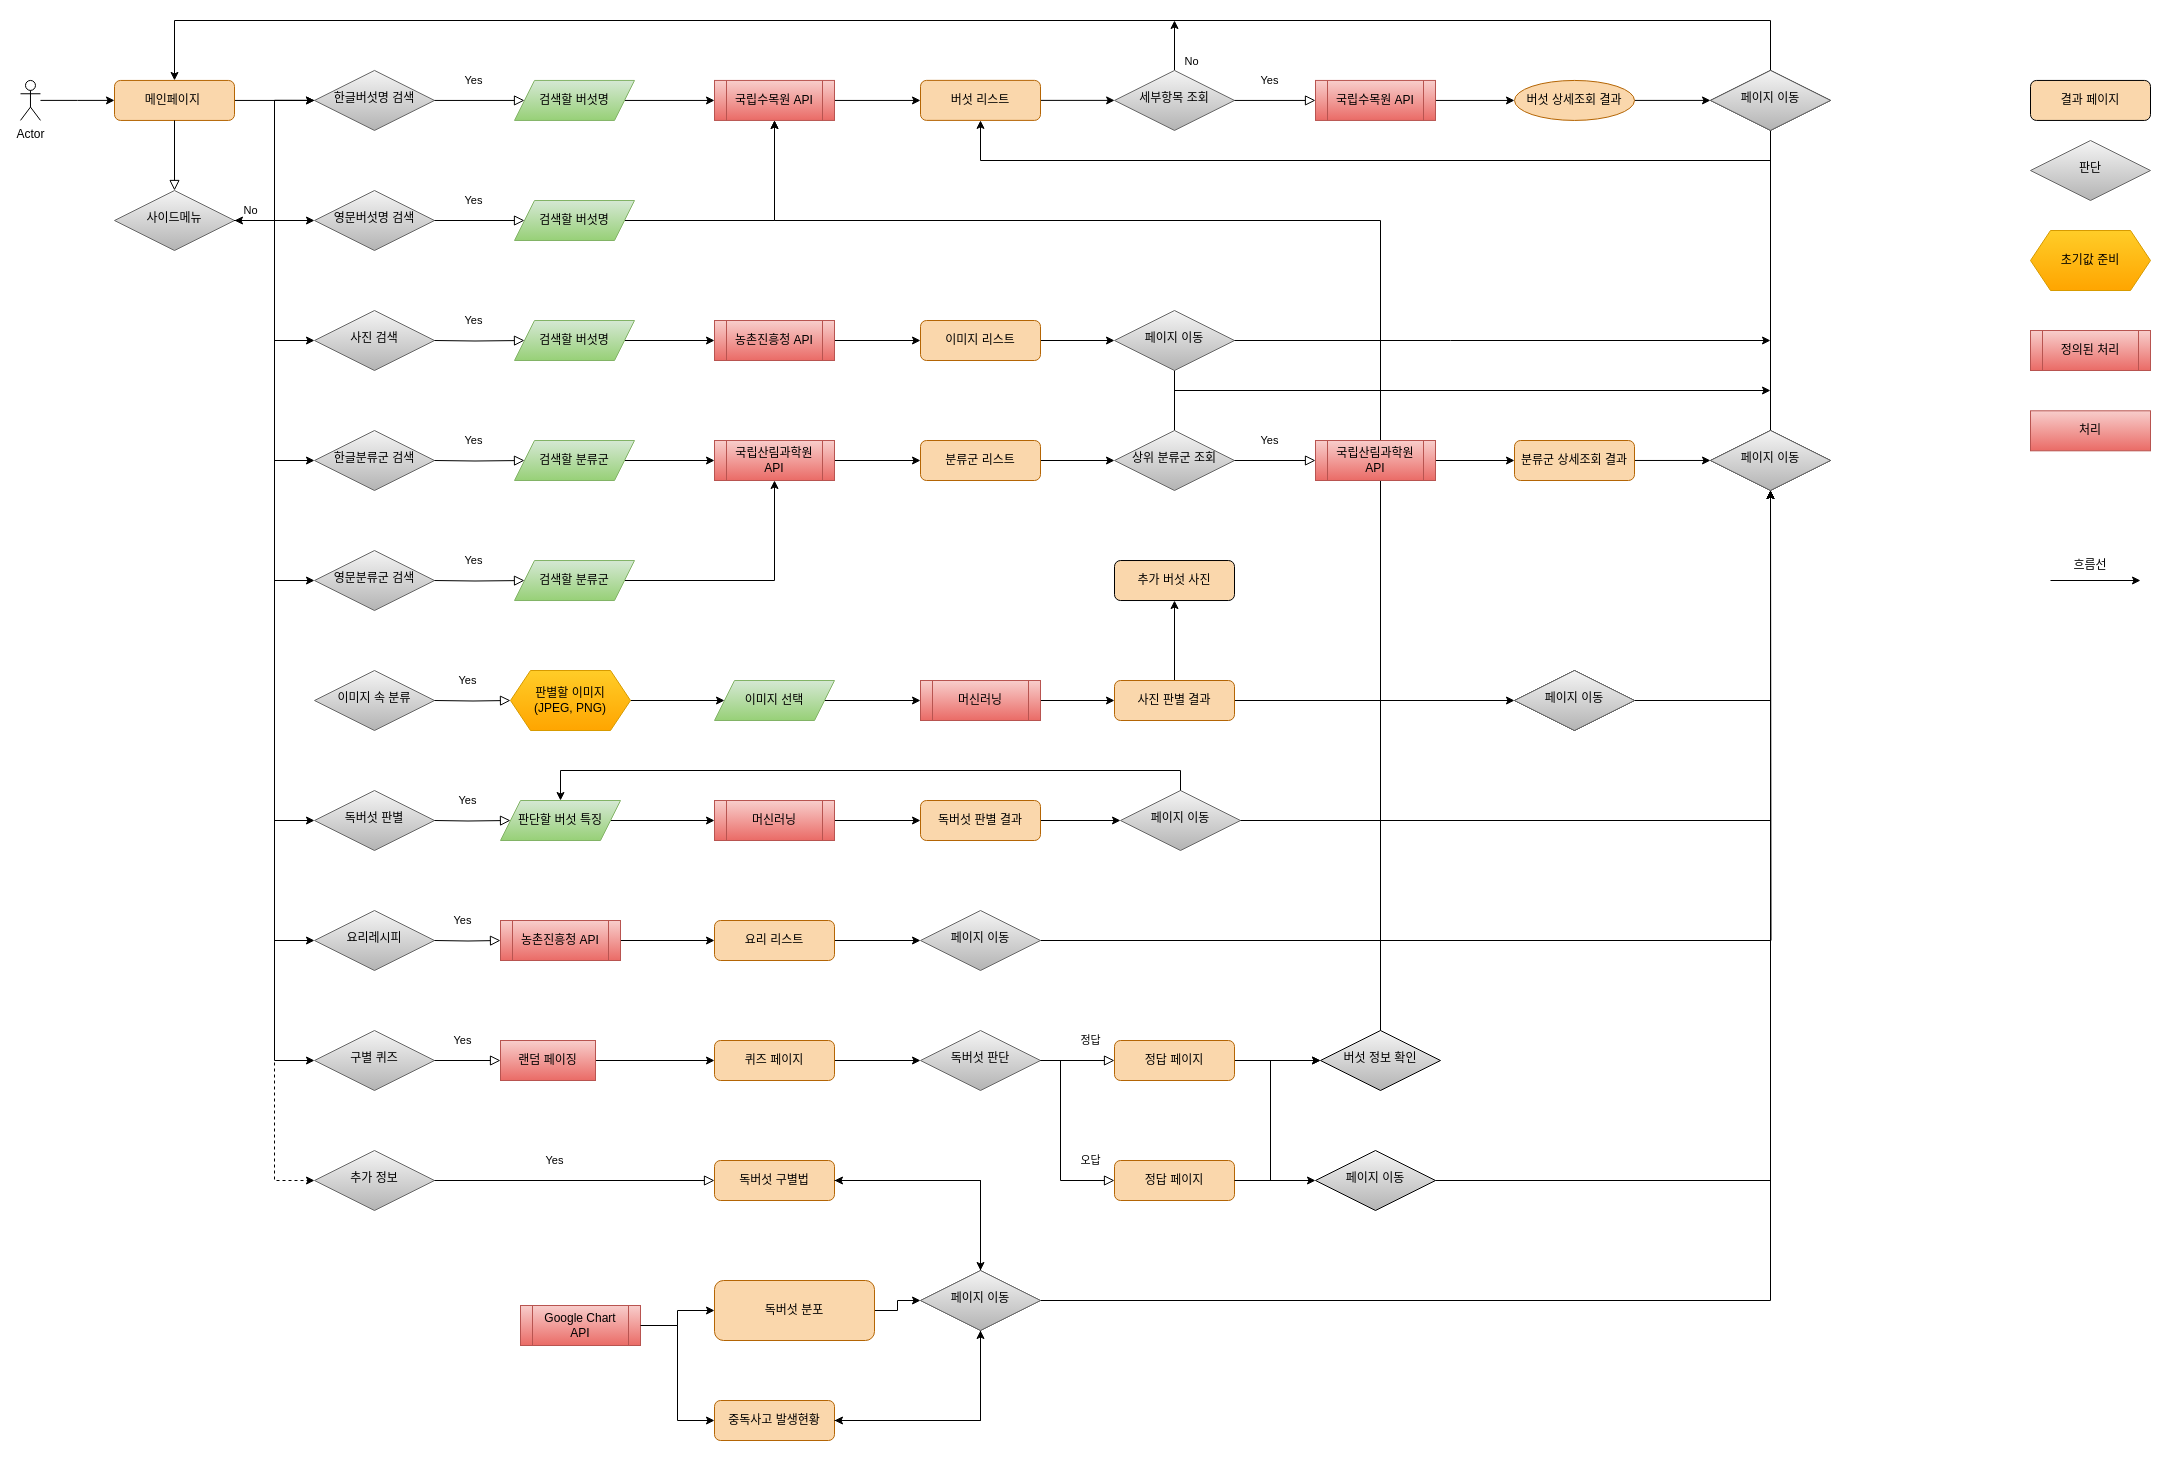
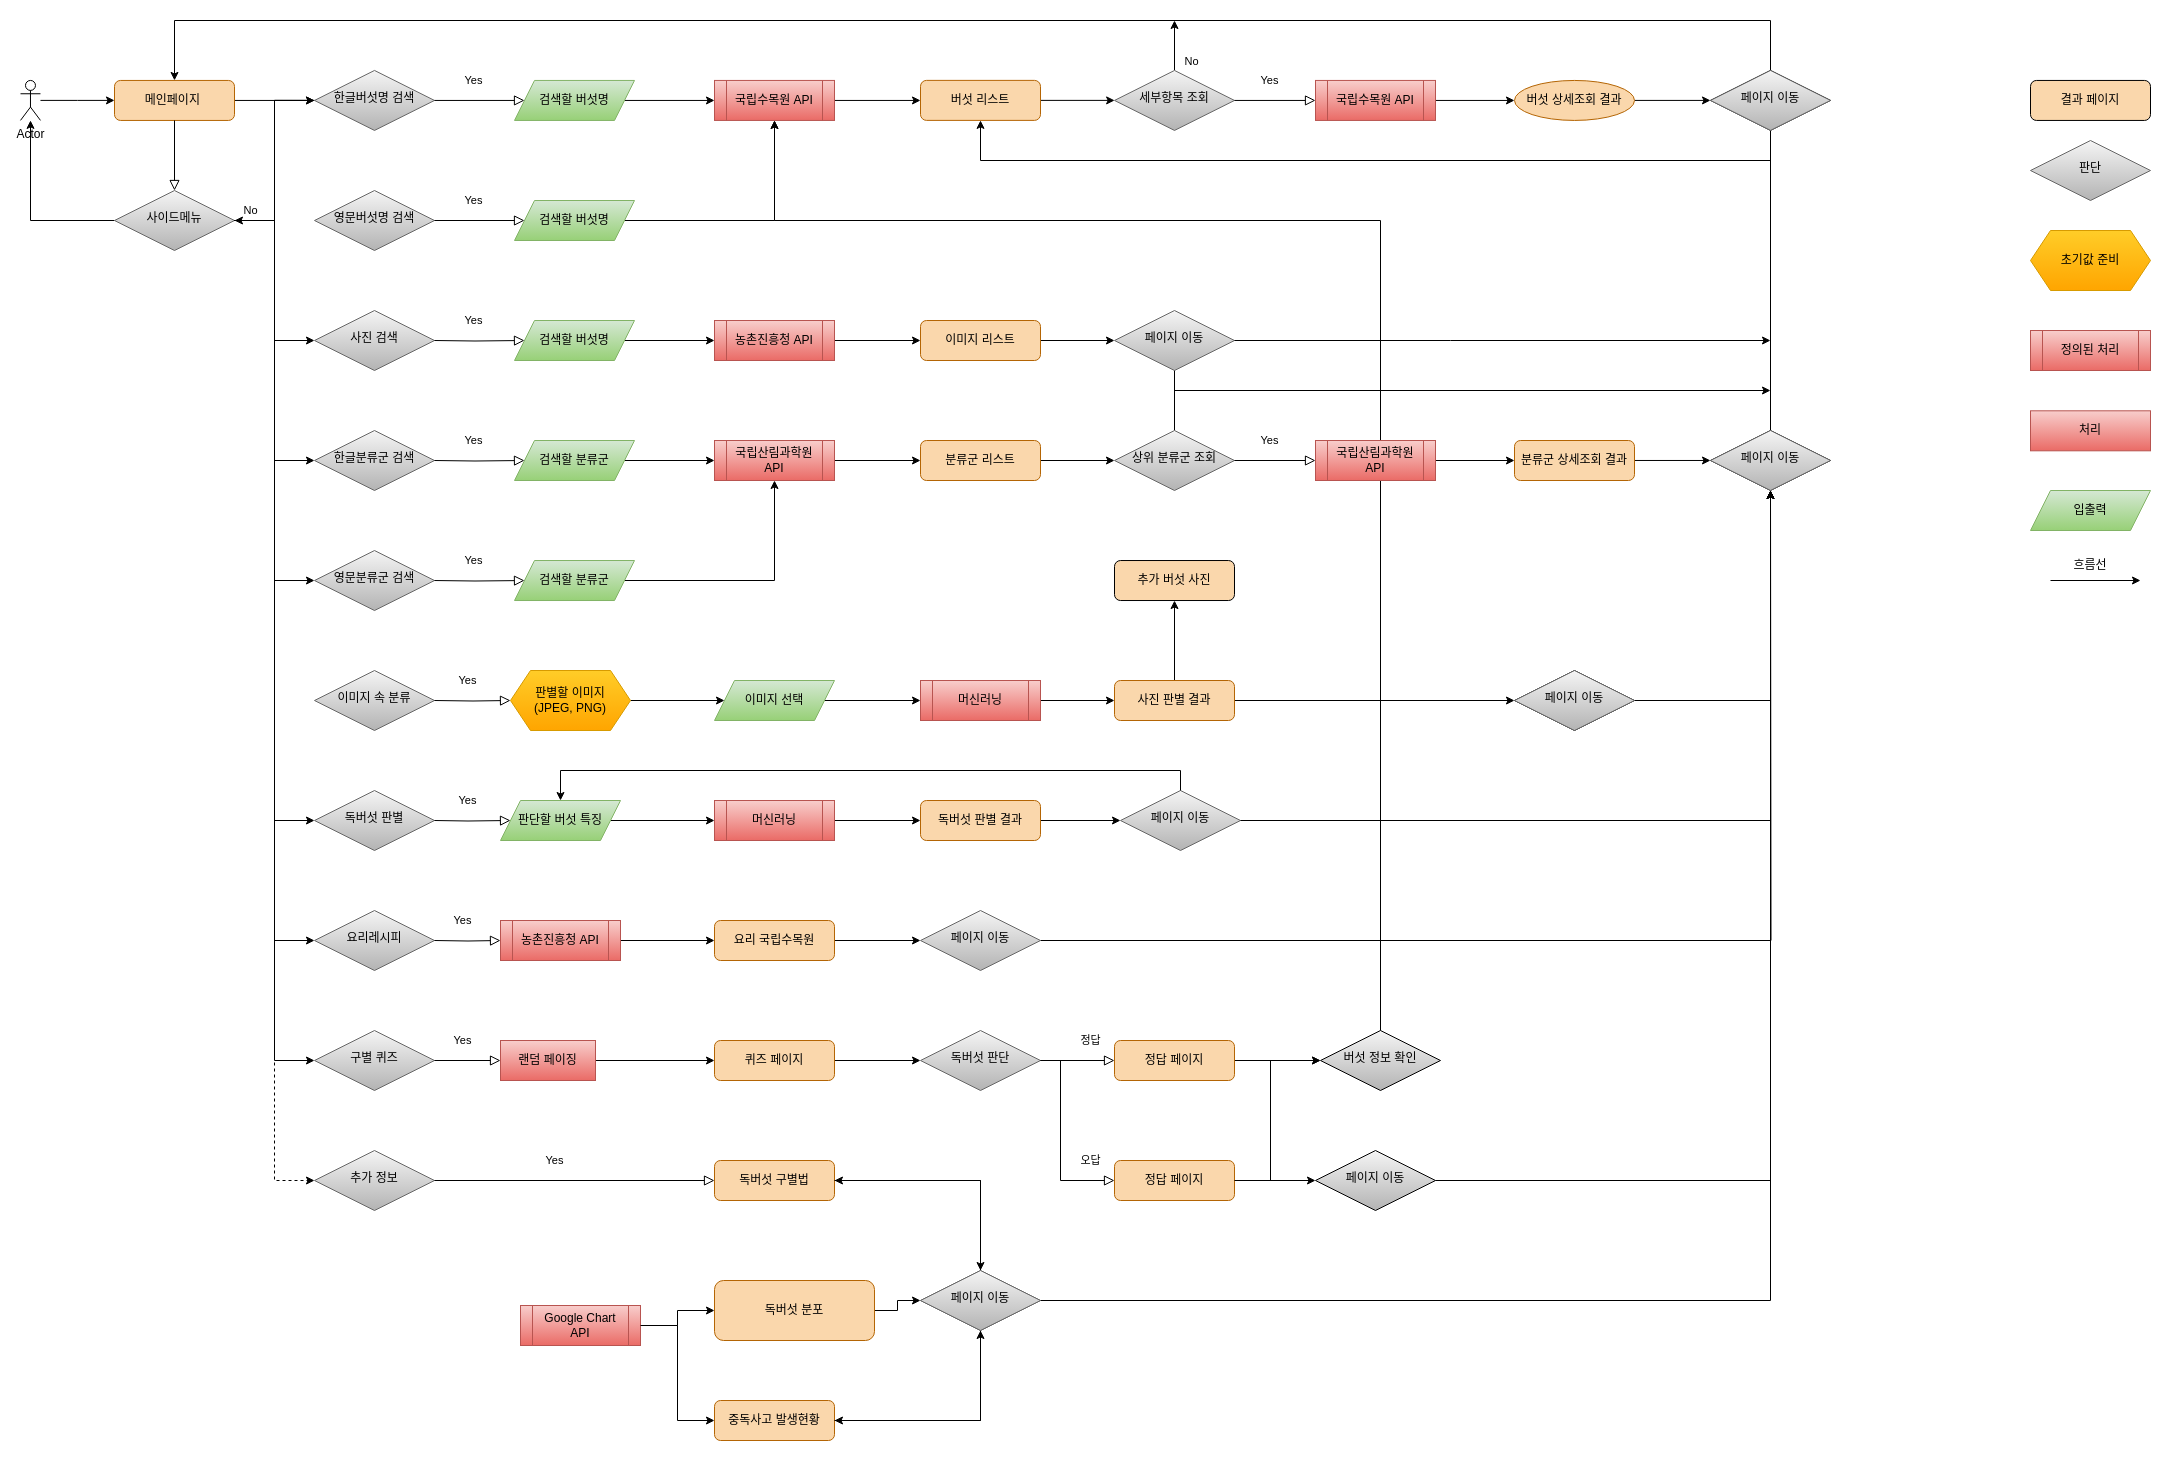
edge "사이드메뉴" -> "영문버섯명 검색": now "사이드메뉴" -> "Actor"
node "입출력": added
node "요리 리스트": label "요리 리스트" -> "요리 국립수목원"
